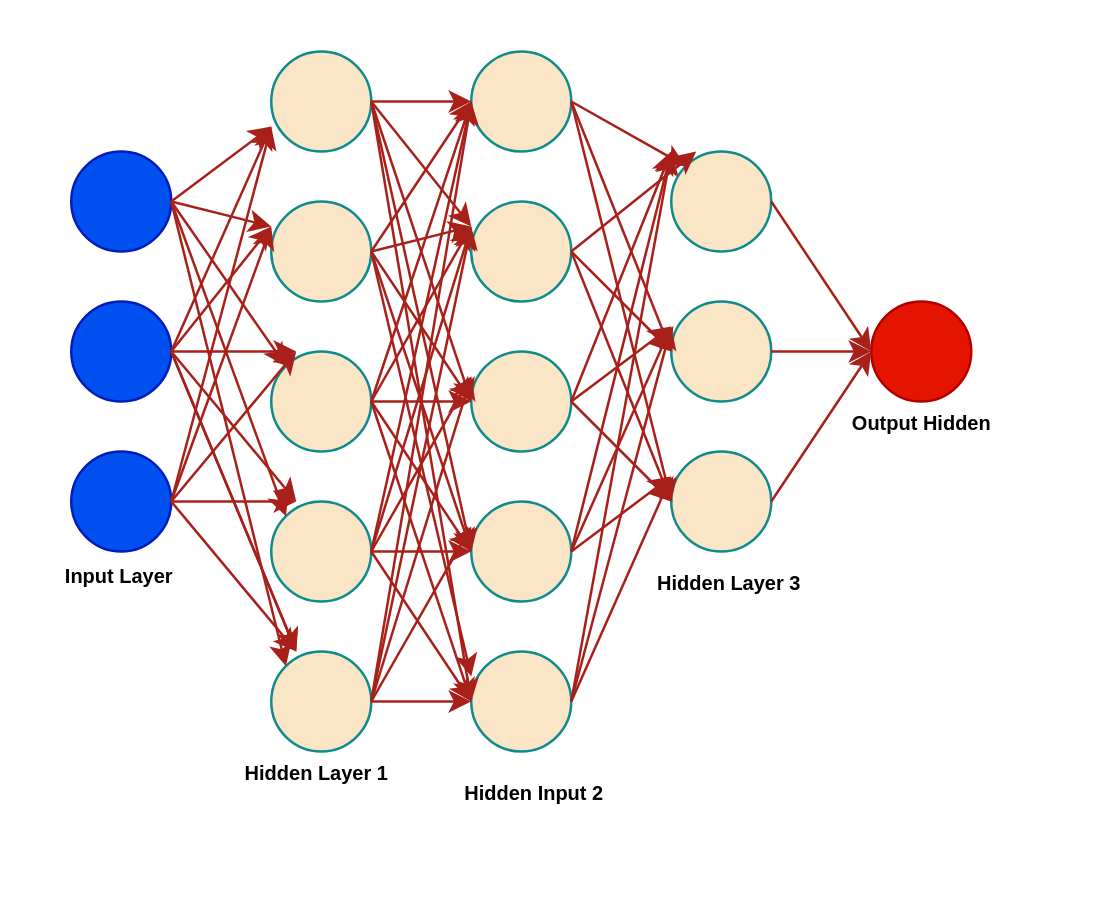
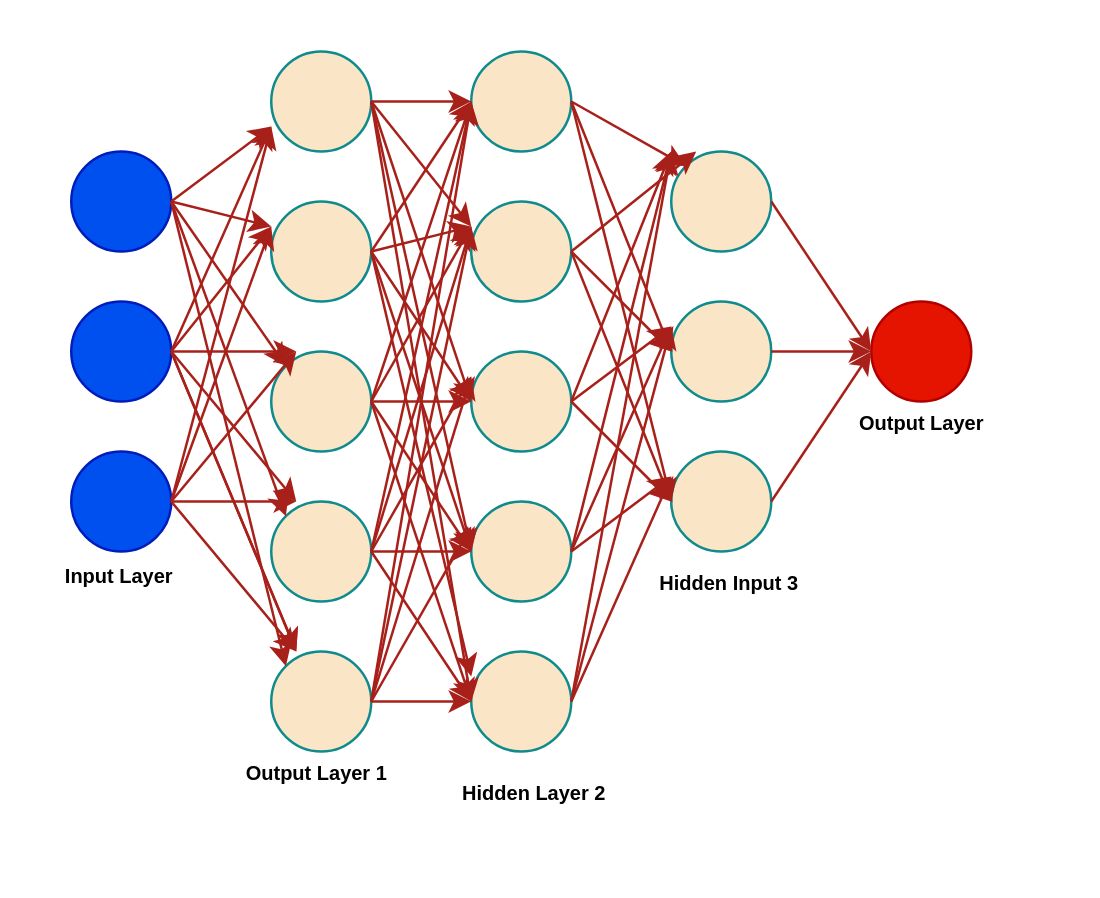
node "Output Hidden": label "Output Hidden" -> "Output Layer"
node "Hidden Layer 3": label "Hidden Layer 3" -> "Hidden Input 3"
node "Hidden Layer 1": label "Hidden Layer 1" -> "Output Layer 1"
node "Hidden Input 2": label "Hidden Input 2" -> "Hidden Layer 2"
